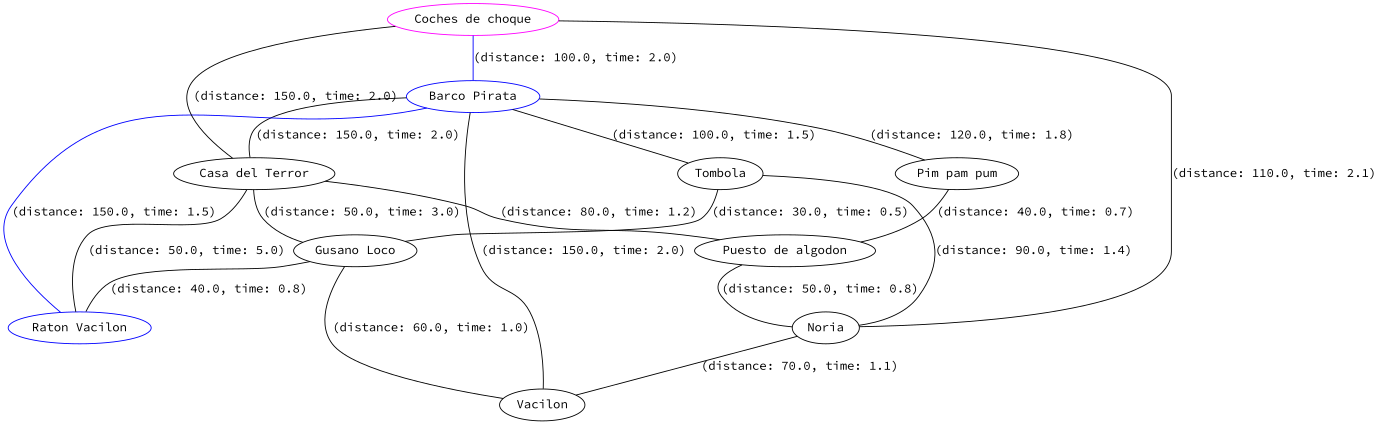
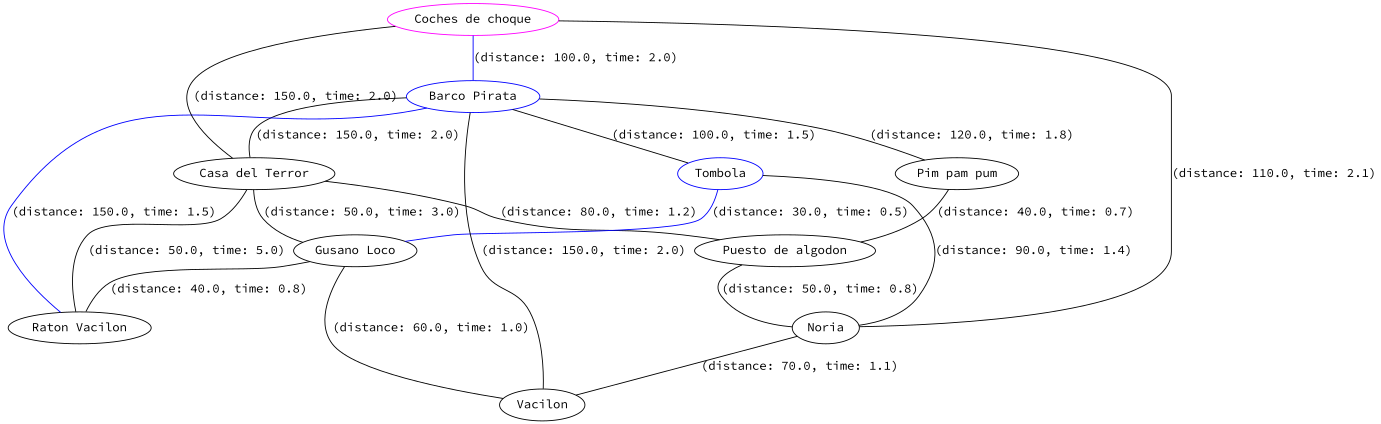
node "Tombola": color black -> blue
edge "Tombola" -- "Gusano Loco": color black -> blue
node "Raton Vacilon": color blue -> black
